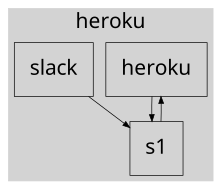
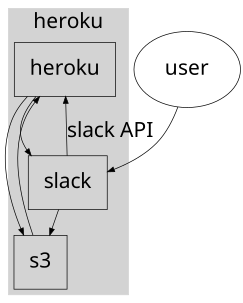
node "user": added
edge "heroku" -> "slack": added
edge "slack" -> "heroku": added, label "slack API"
node "s1": label "s1" -> "s3"
